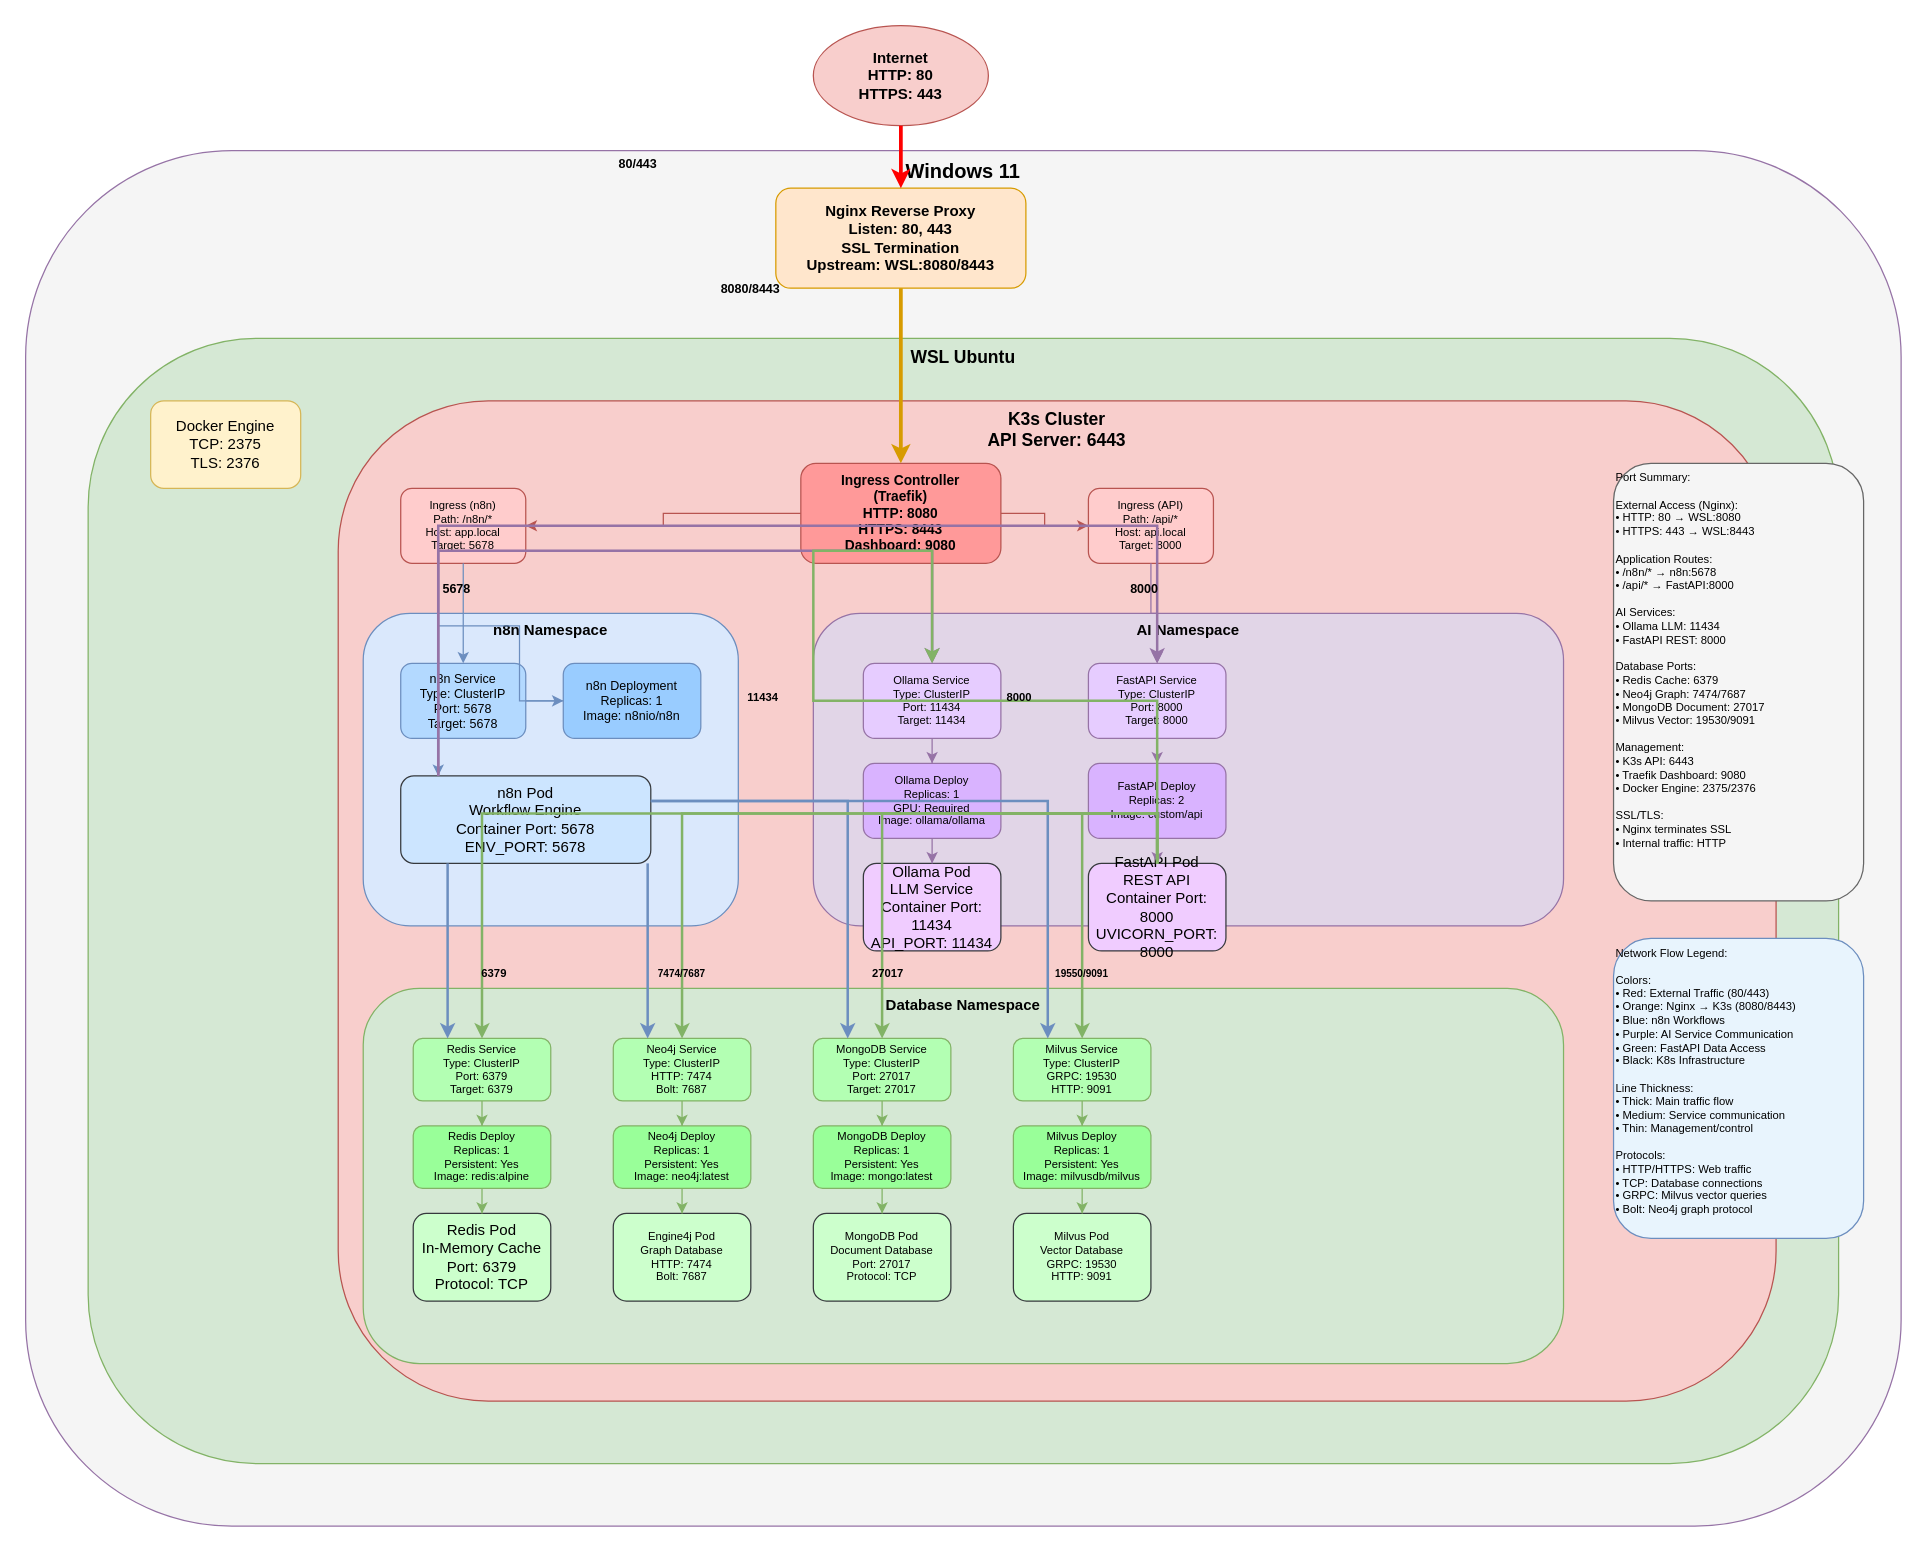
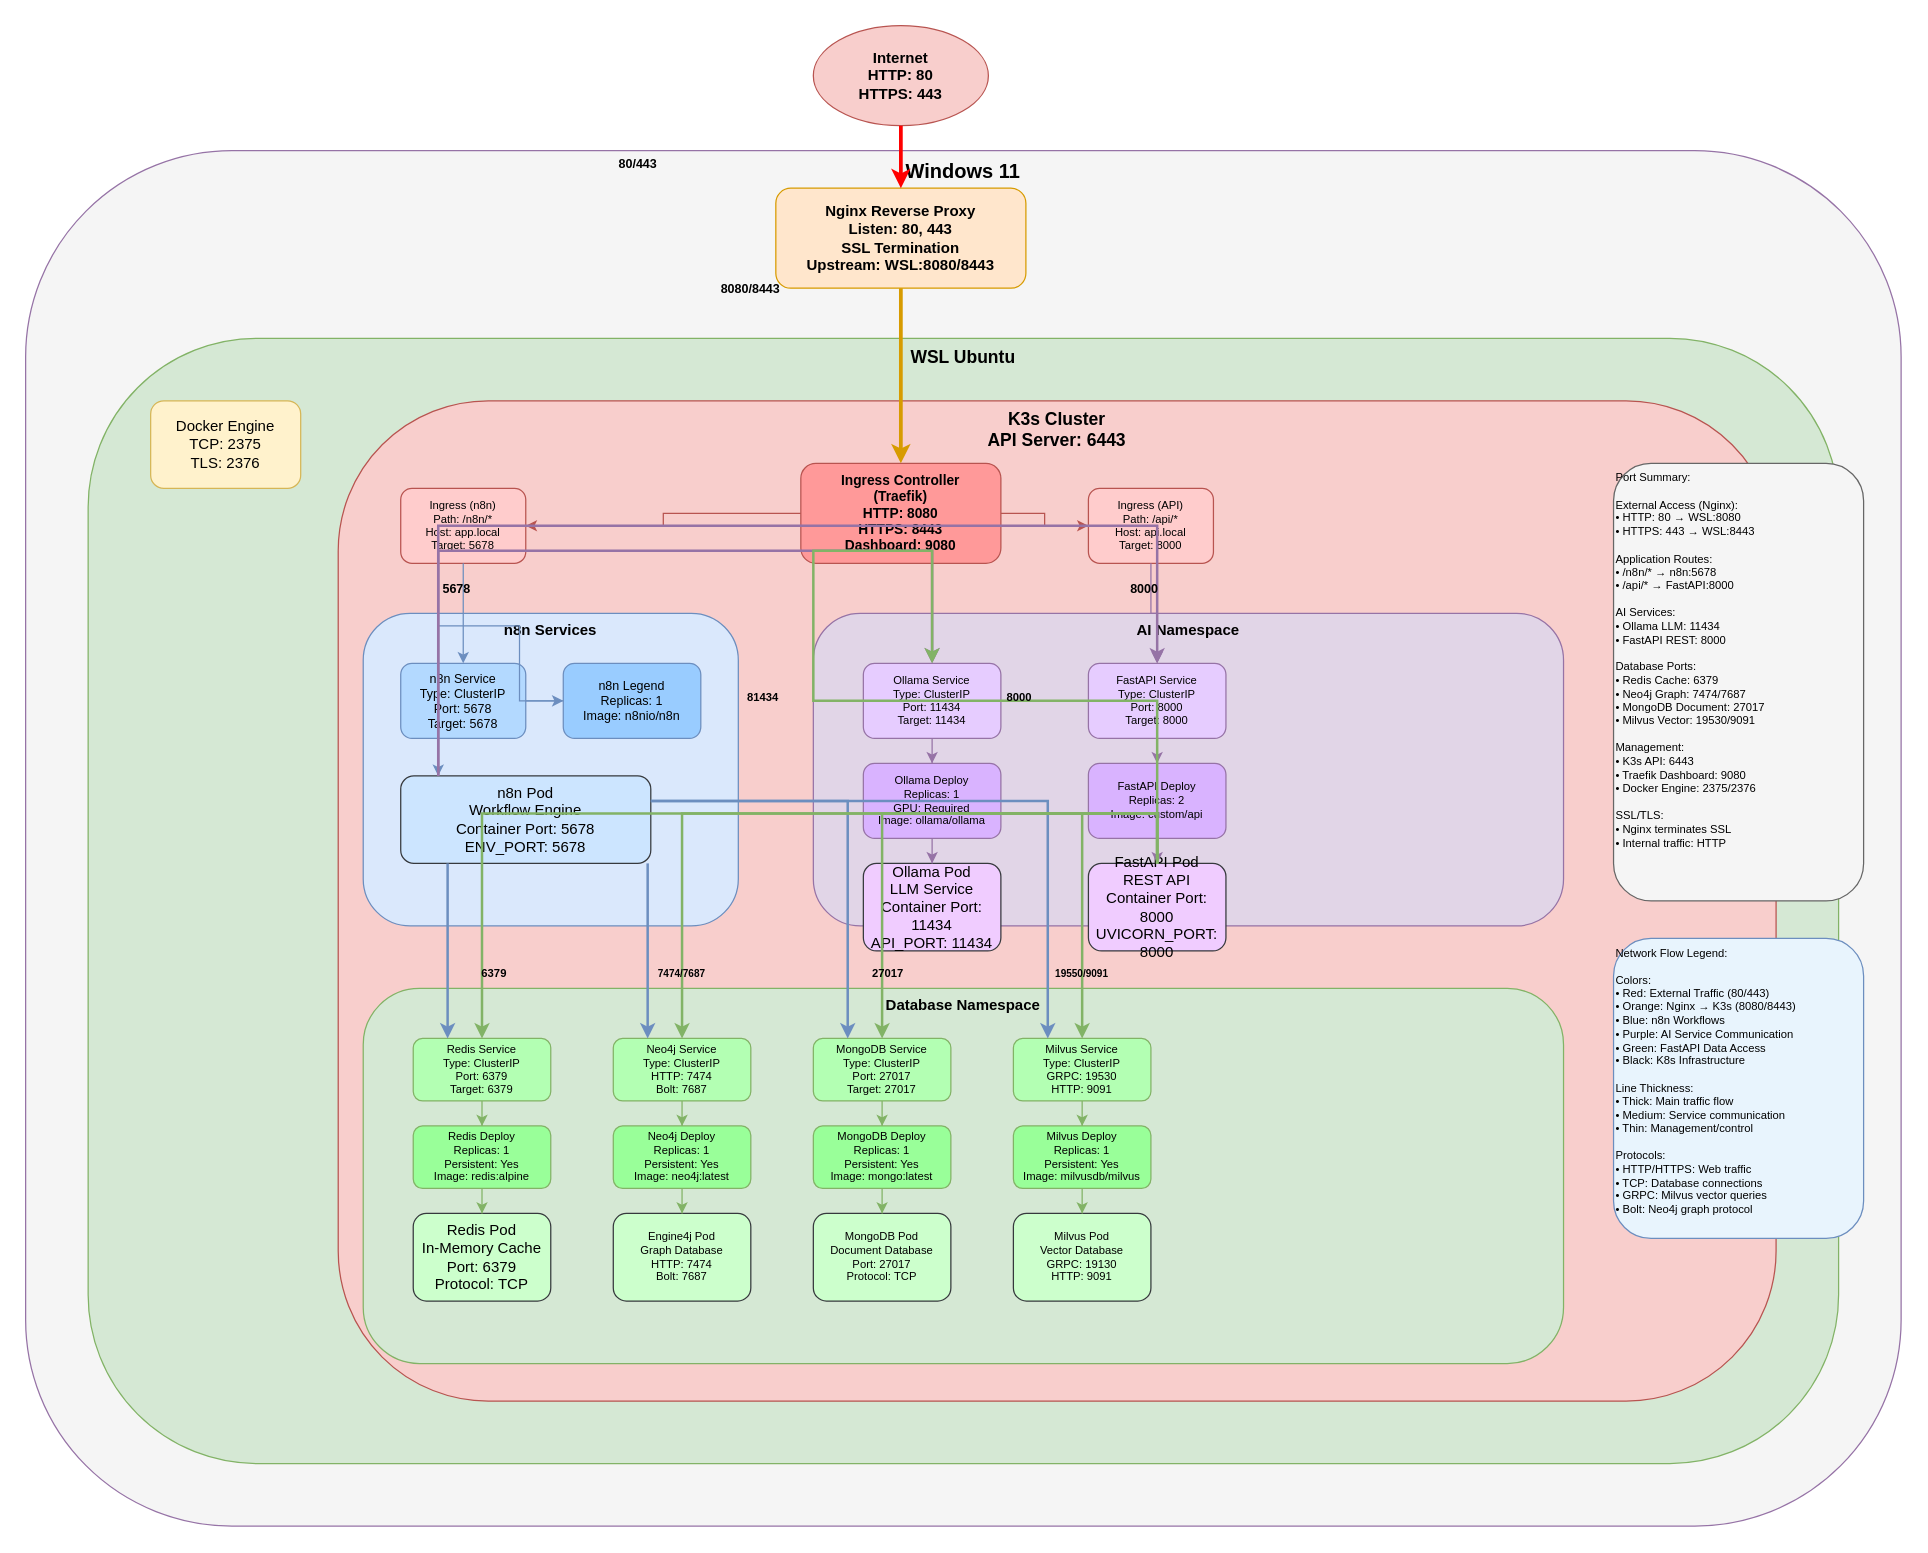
node "n8n Namespace": label "n8n Namespace" -> "n8n Services"
node "11434": label "11434" -> "81434"
node "n8n Deployment Replicas: 1 Image: n8nio/n8n": label "n8n Deployment Replicas: 1 Image: n8nio/n8n" -> "n8n Legend Replicas: 1 Image: n8nio/n8n"
node "Milvus Pod Vector Database GRPC: 19530 HTTP: 9091": label "Milvus Pod Vector Database GRPC: 19530 HTTP: 9091" -> "Milvus Pod Vector Database GRPC: 19130 HTTP: 9091"
